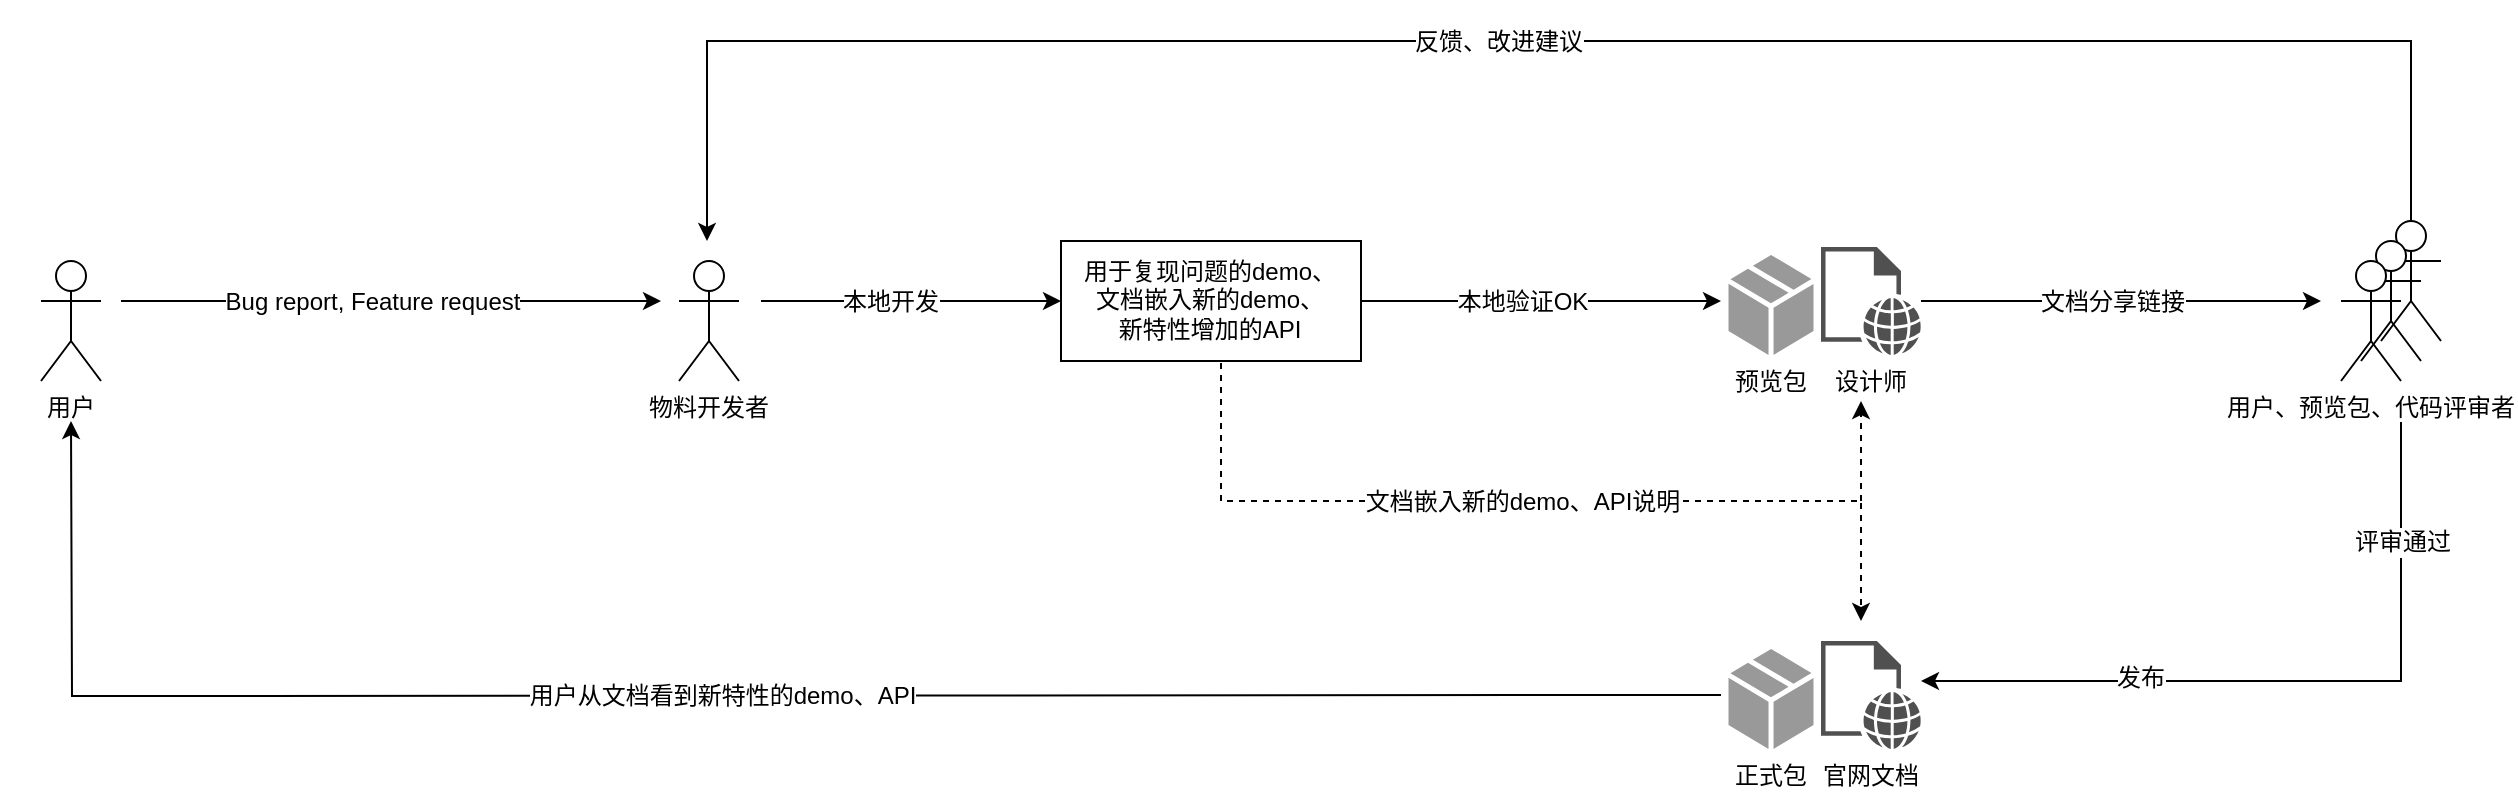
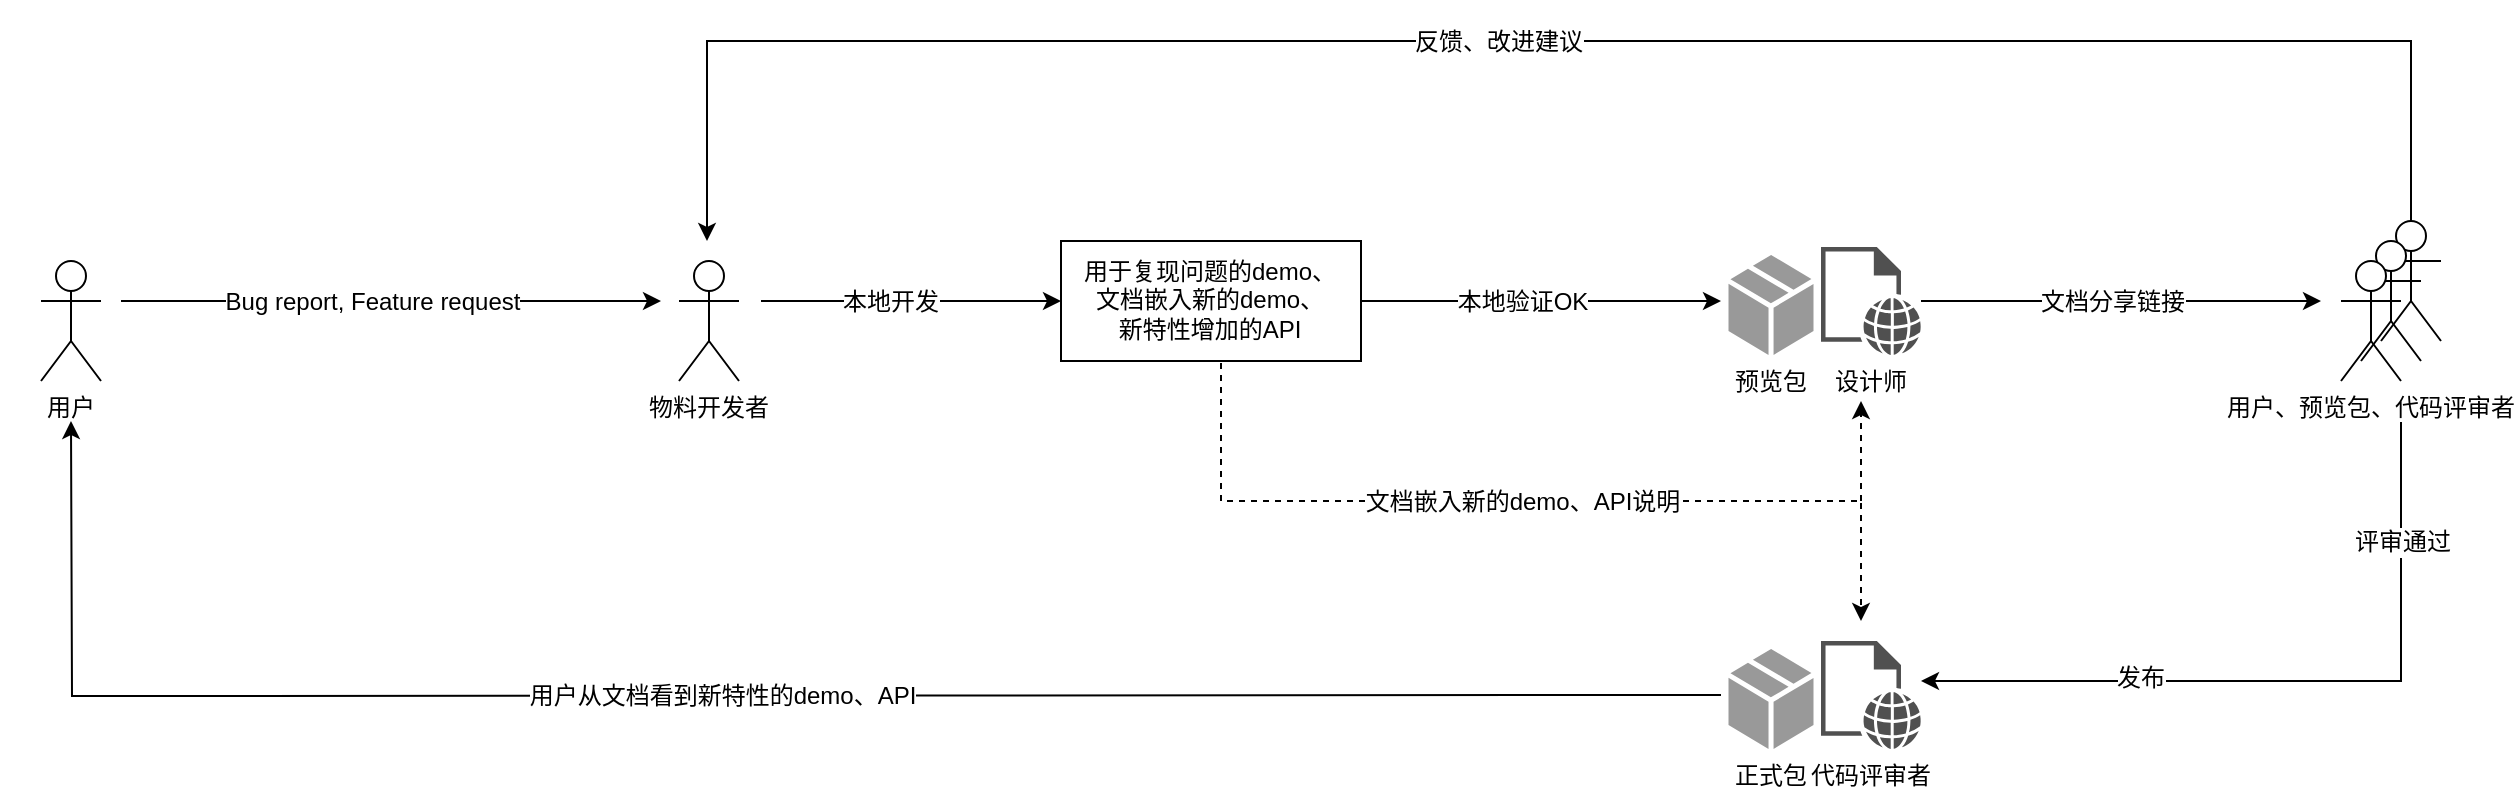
node "官网文档": label "官网文档" -> "代码评审者"
